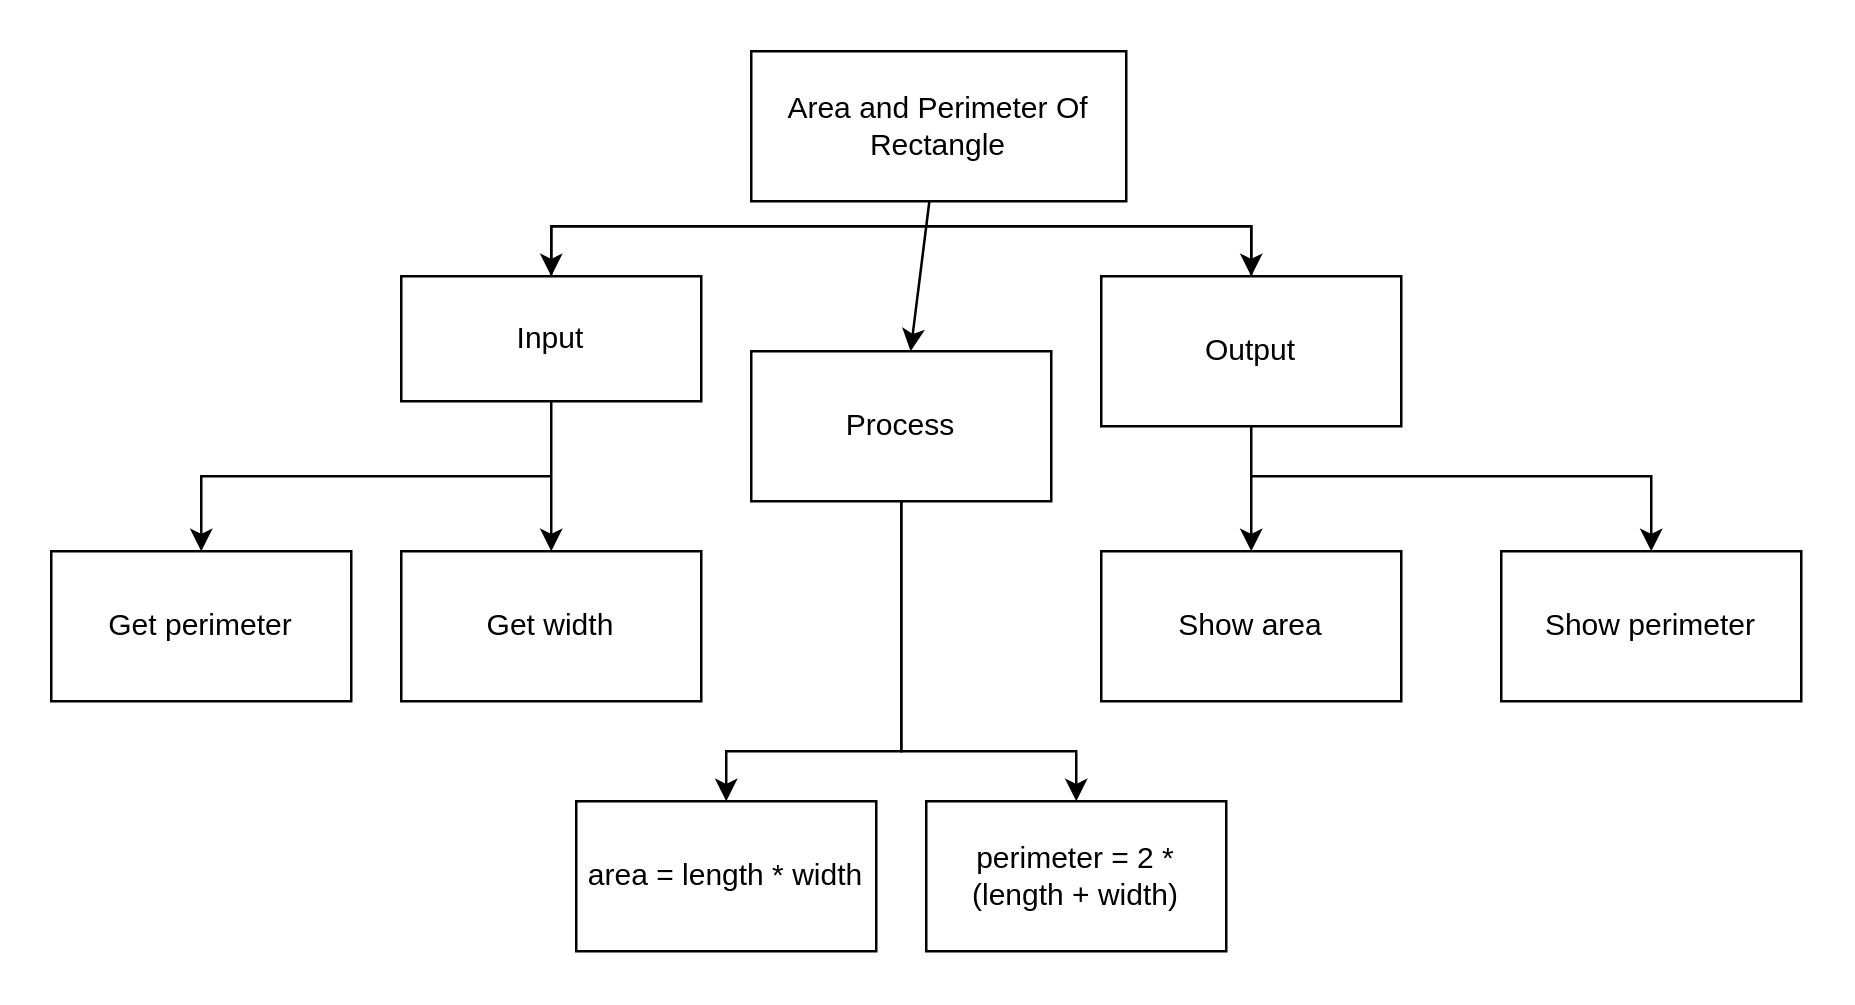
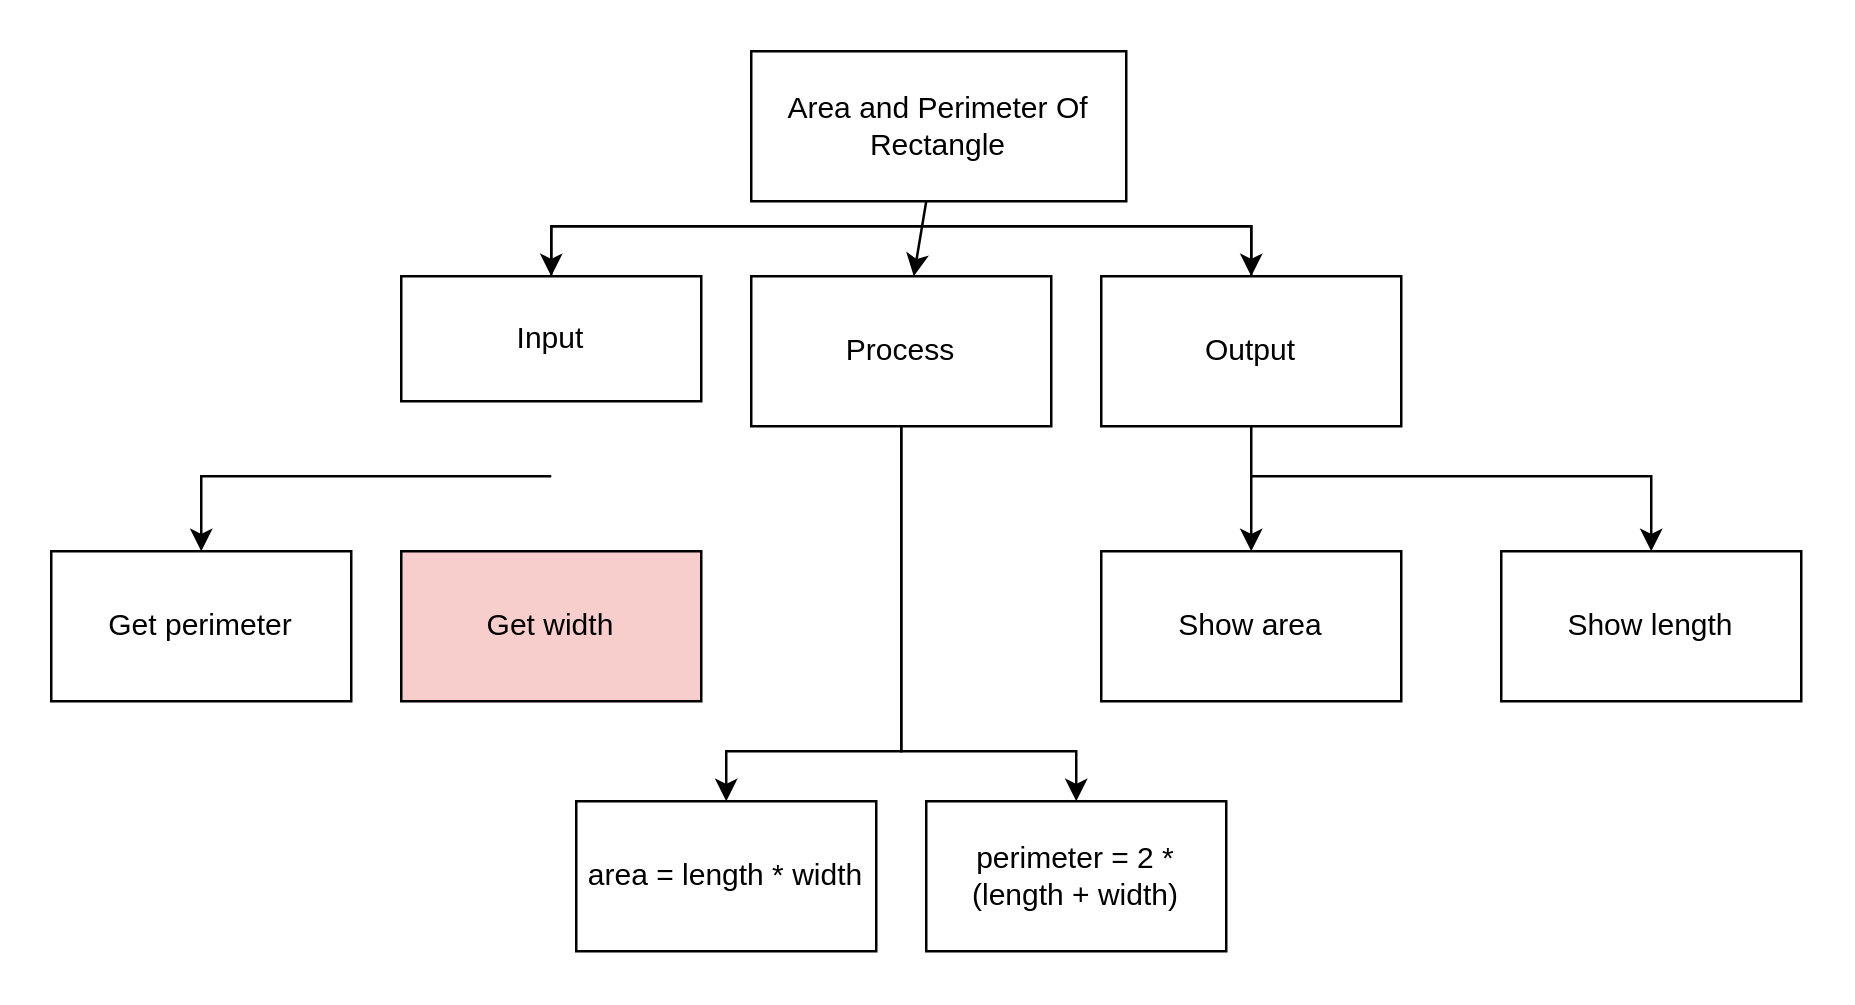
node "Process": moved (901, 426) -> (901, 351)
edge "Input" -> "Get width": removed
node "Get width": fillcolor #ffffff -> #f8cecc
node "Show perimeter": label "Show perimeter" -> "Show length"
